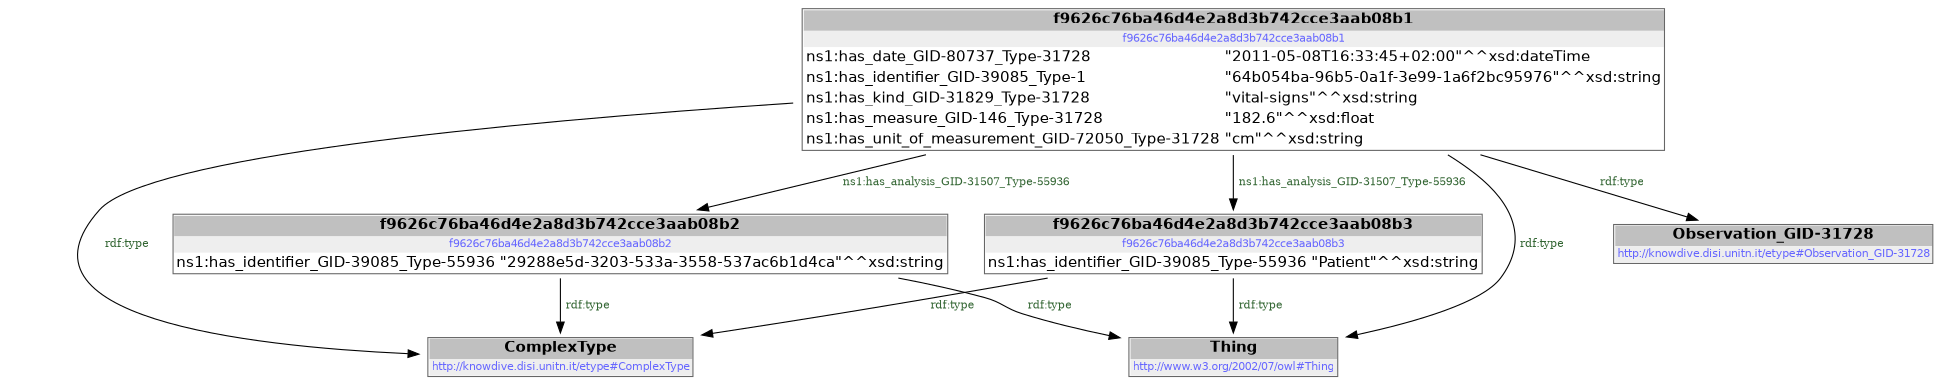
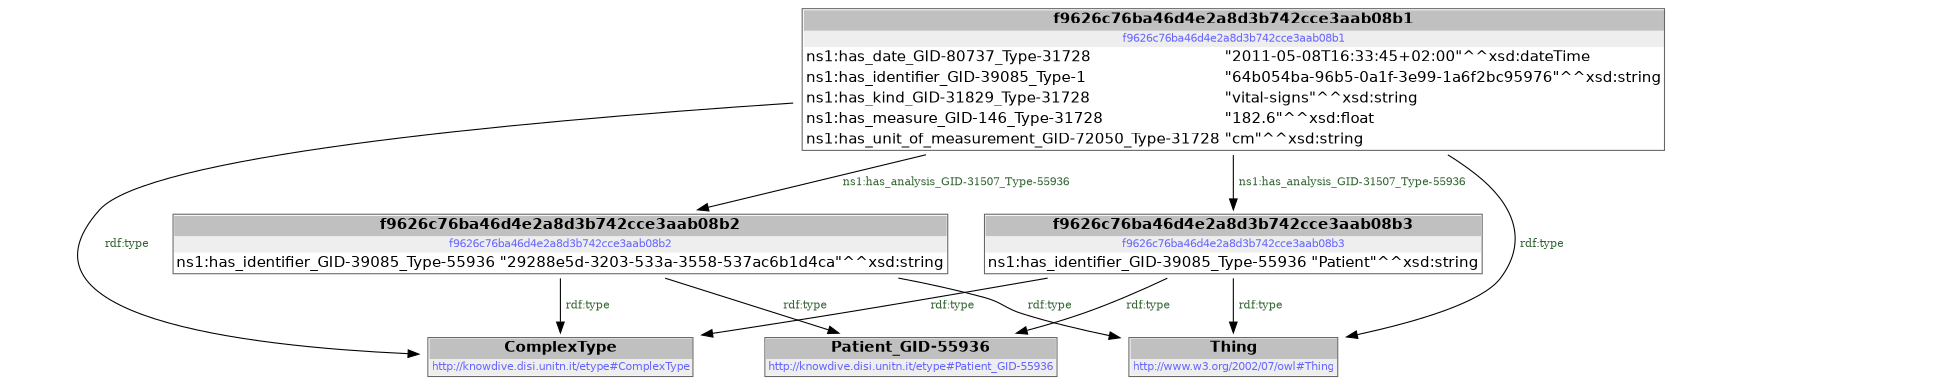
node "Observation_GID-31728": removed
node "Patient_GID-55936": added
